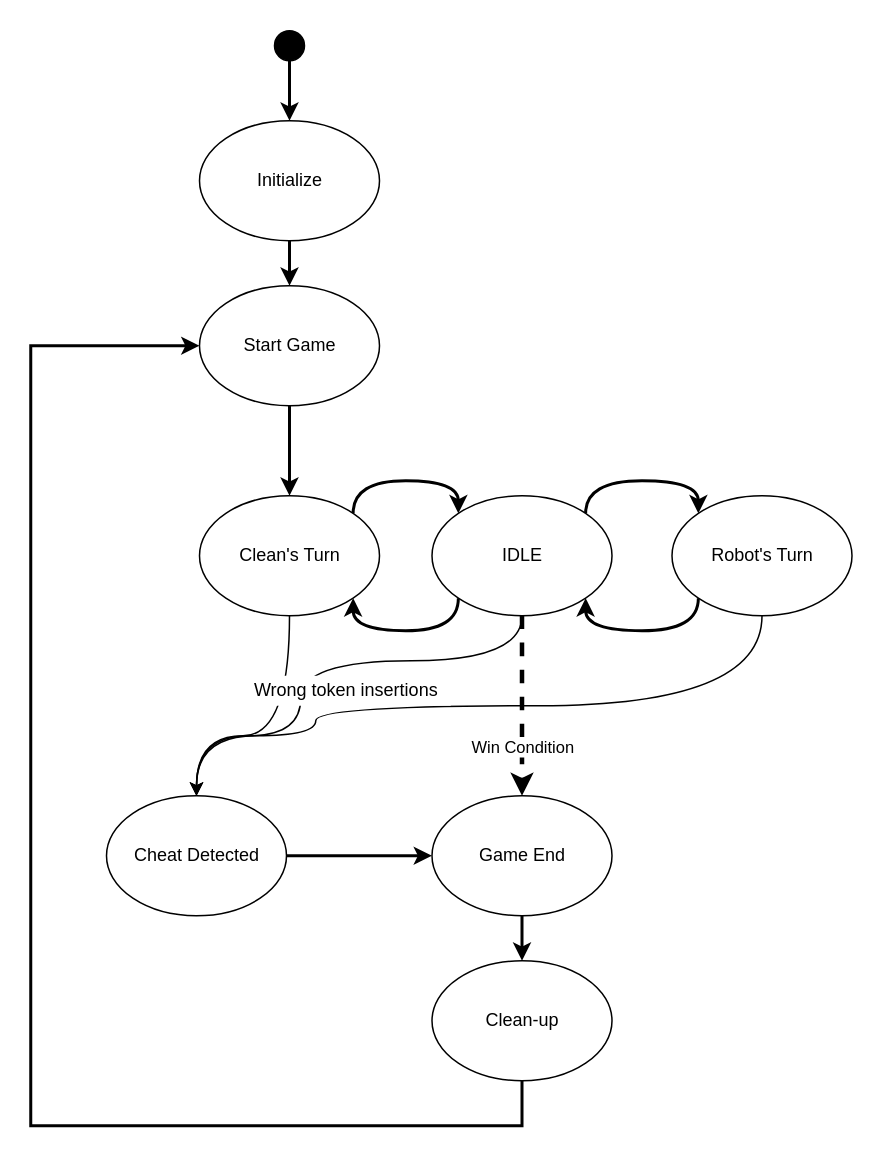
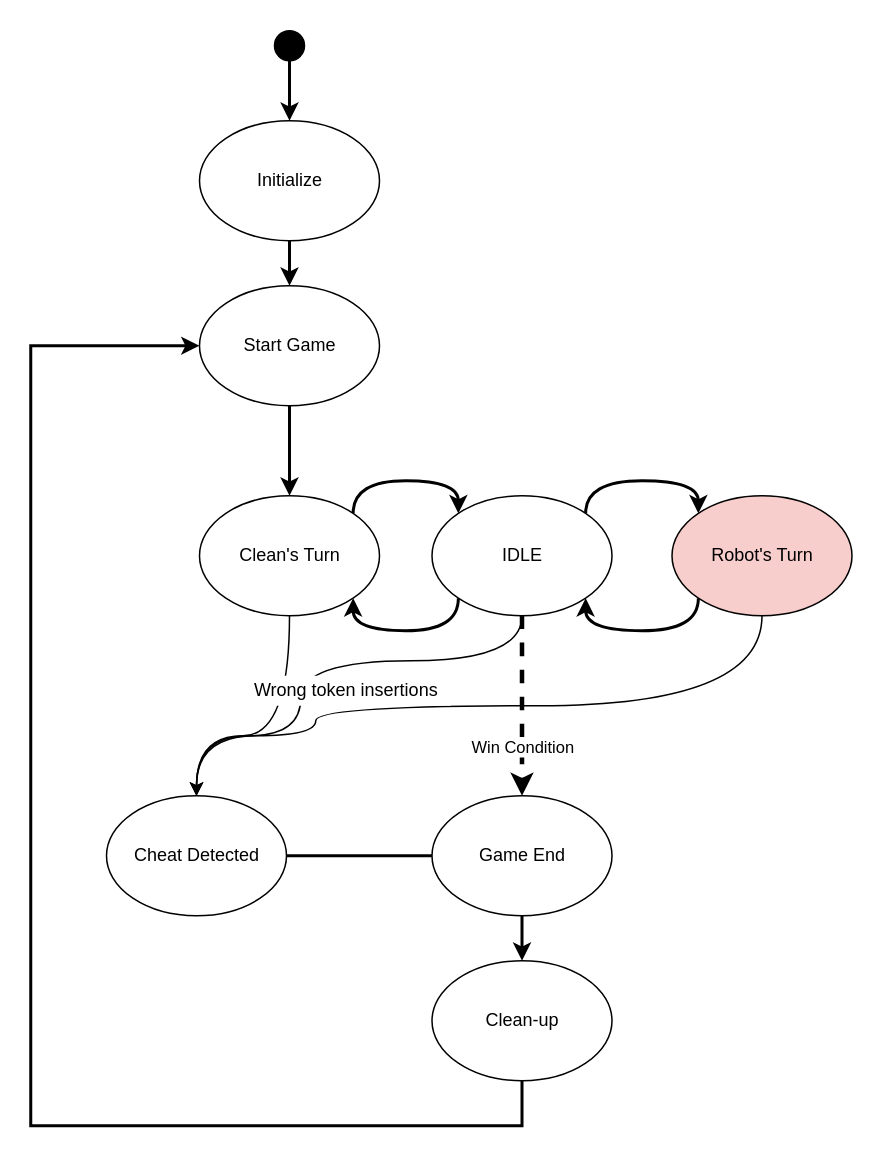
node "Robot's Turn": fillcolor #ffffff -> #f8cecc
edge "Cheat Detected" -> "Game End": arrowhead classic -> none
